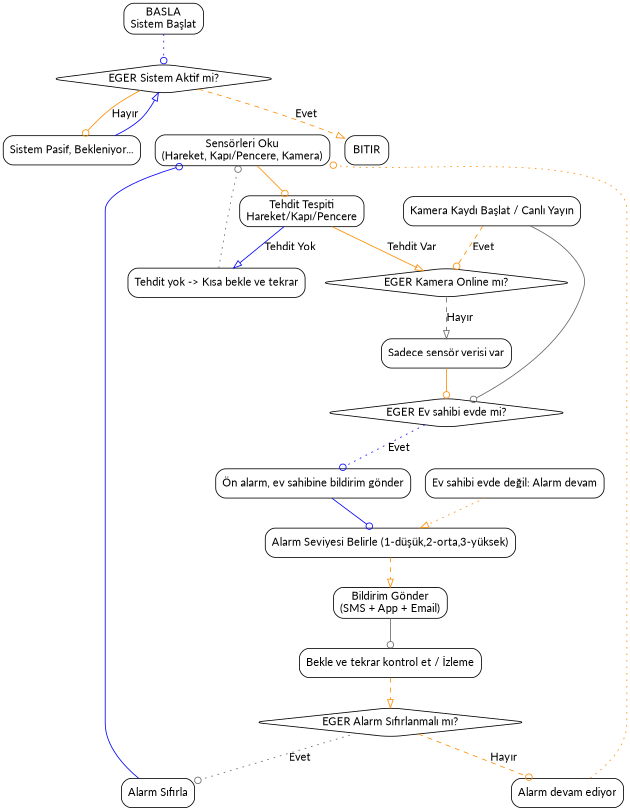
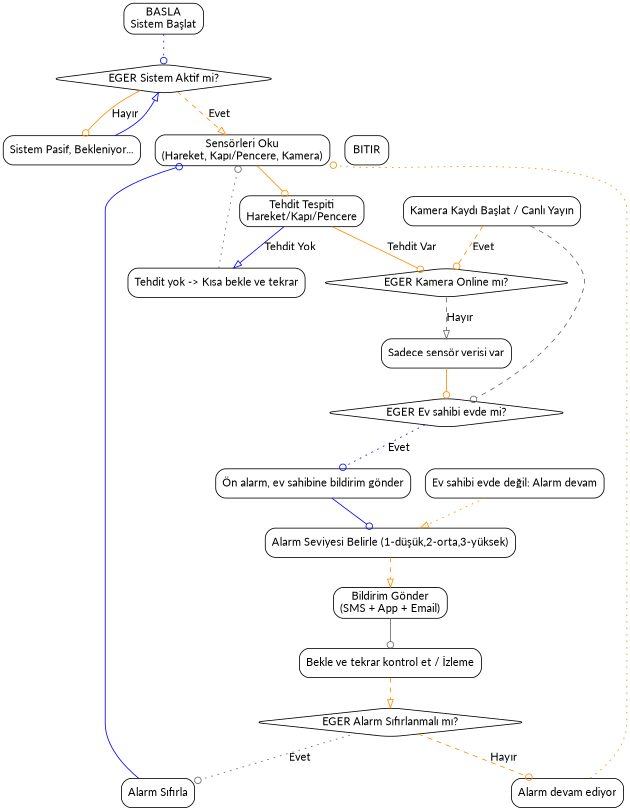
edge "EGER Sistem Aktif mi?" -> "BITIR": now "EGER Sistem Aktif mi?" -> "Sensörleri Oku (Hareket, Kapı/Pencere, Kamera)"
edge "Tehdit Tespiti Hareket/Kapı/Pencere" -> "EGER Kamera Online mı?": arrowhead onormal -> odot
edge "Kamera Kaydı Başlat / Canlı Yayın" -> "EGER Ev sahibi evde mi?": style solid -> dashed
